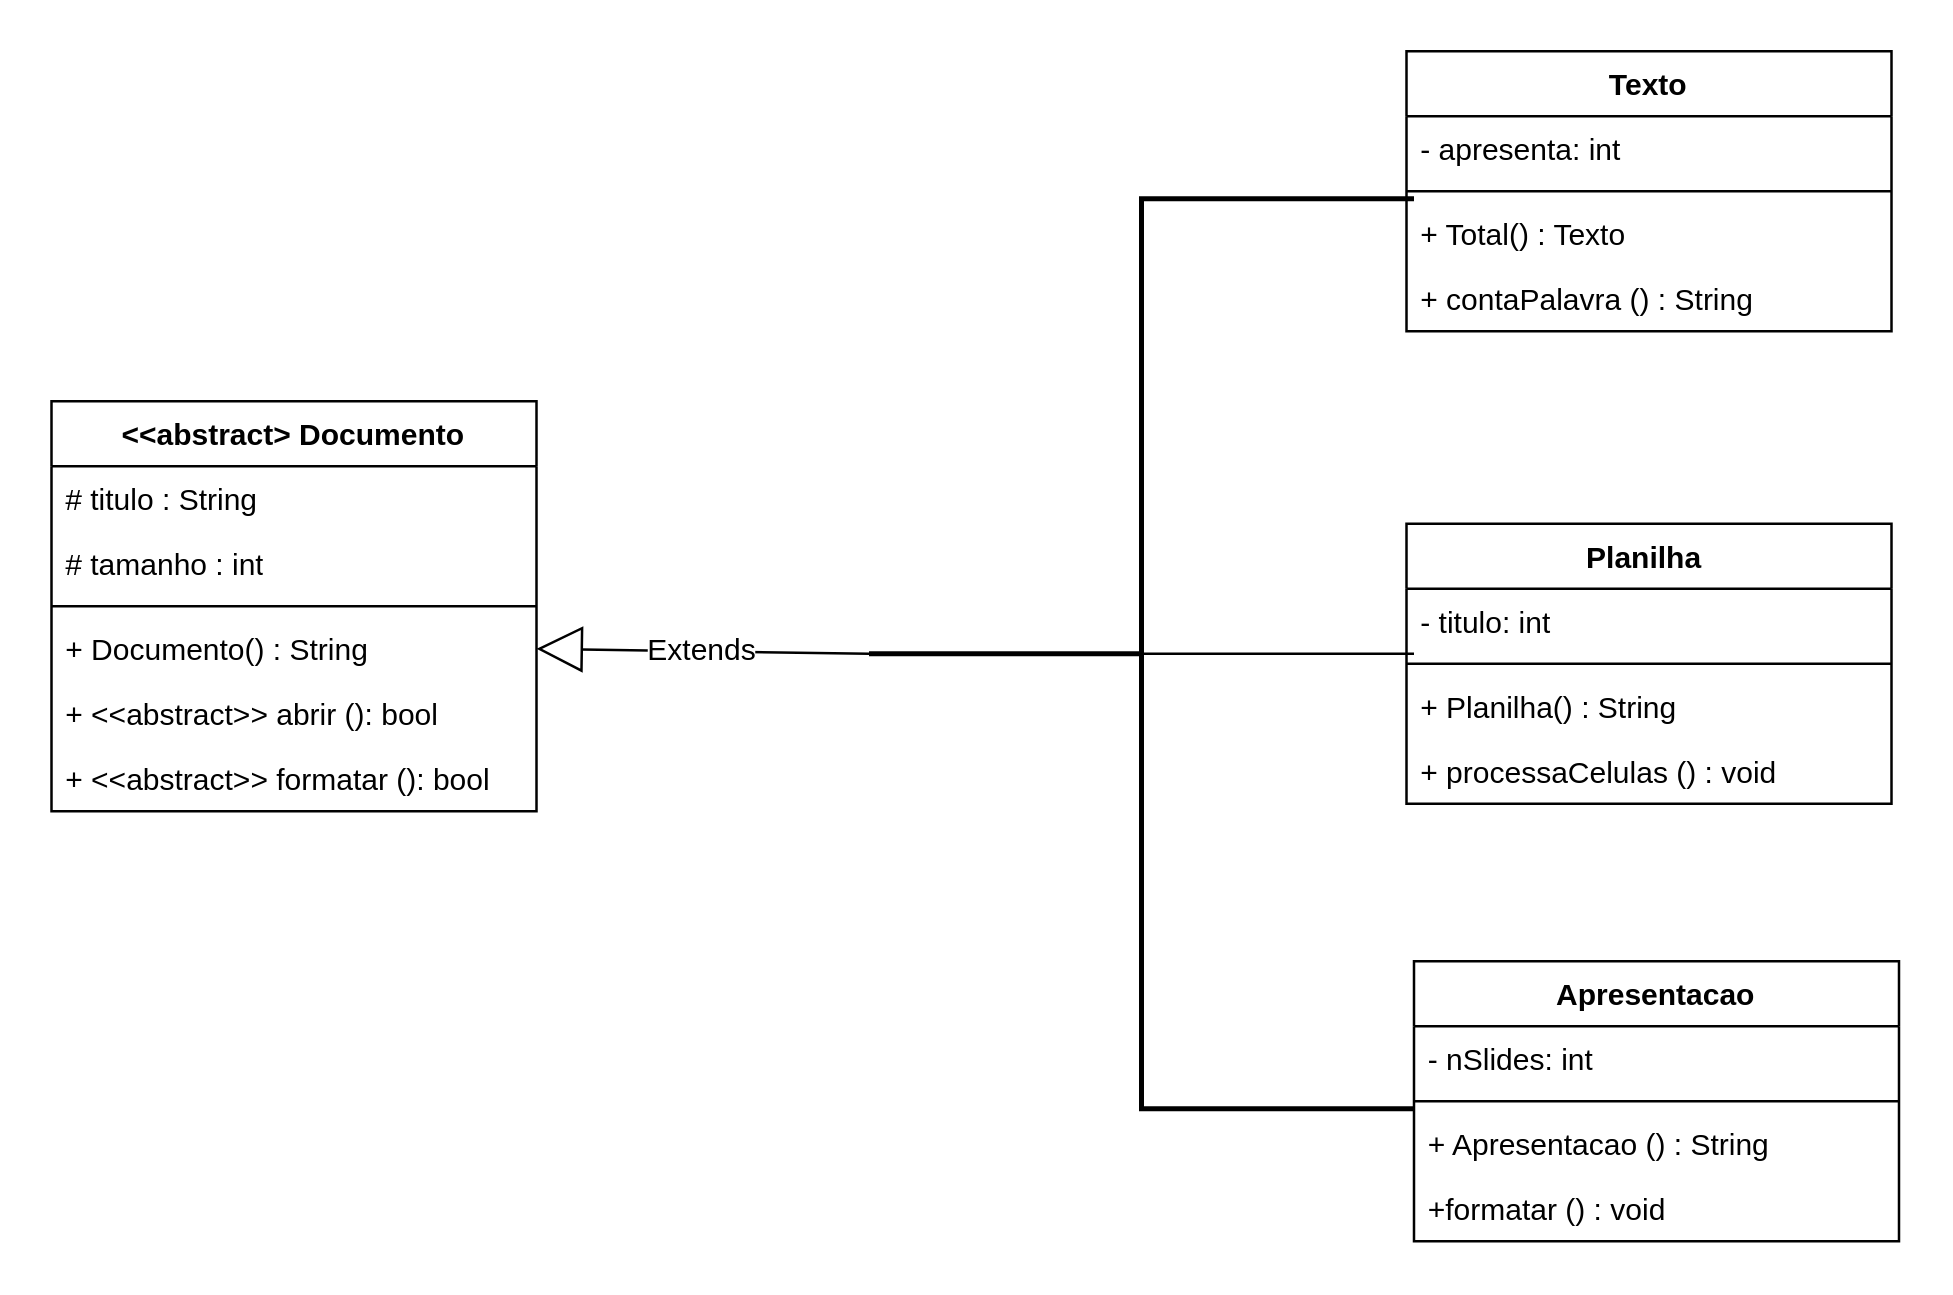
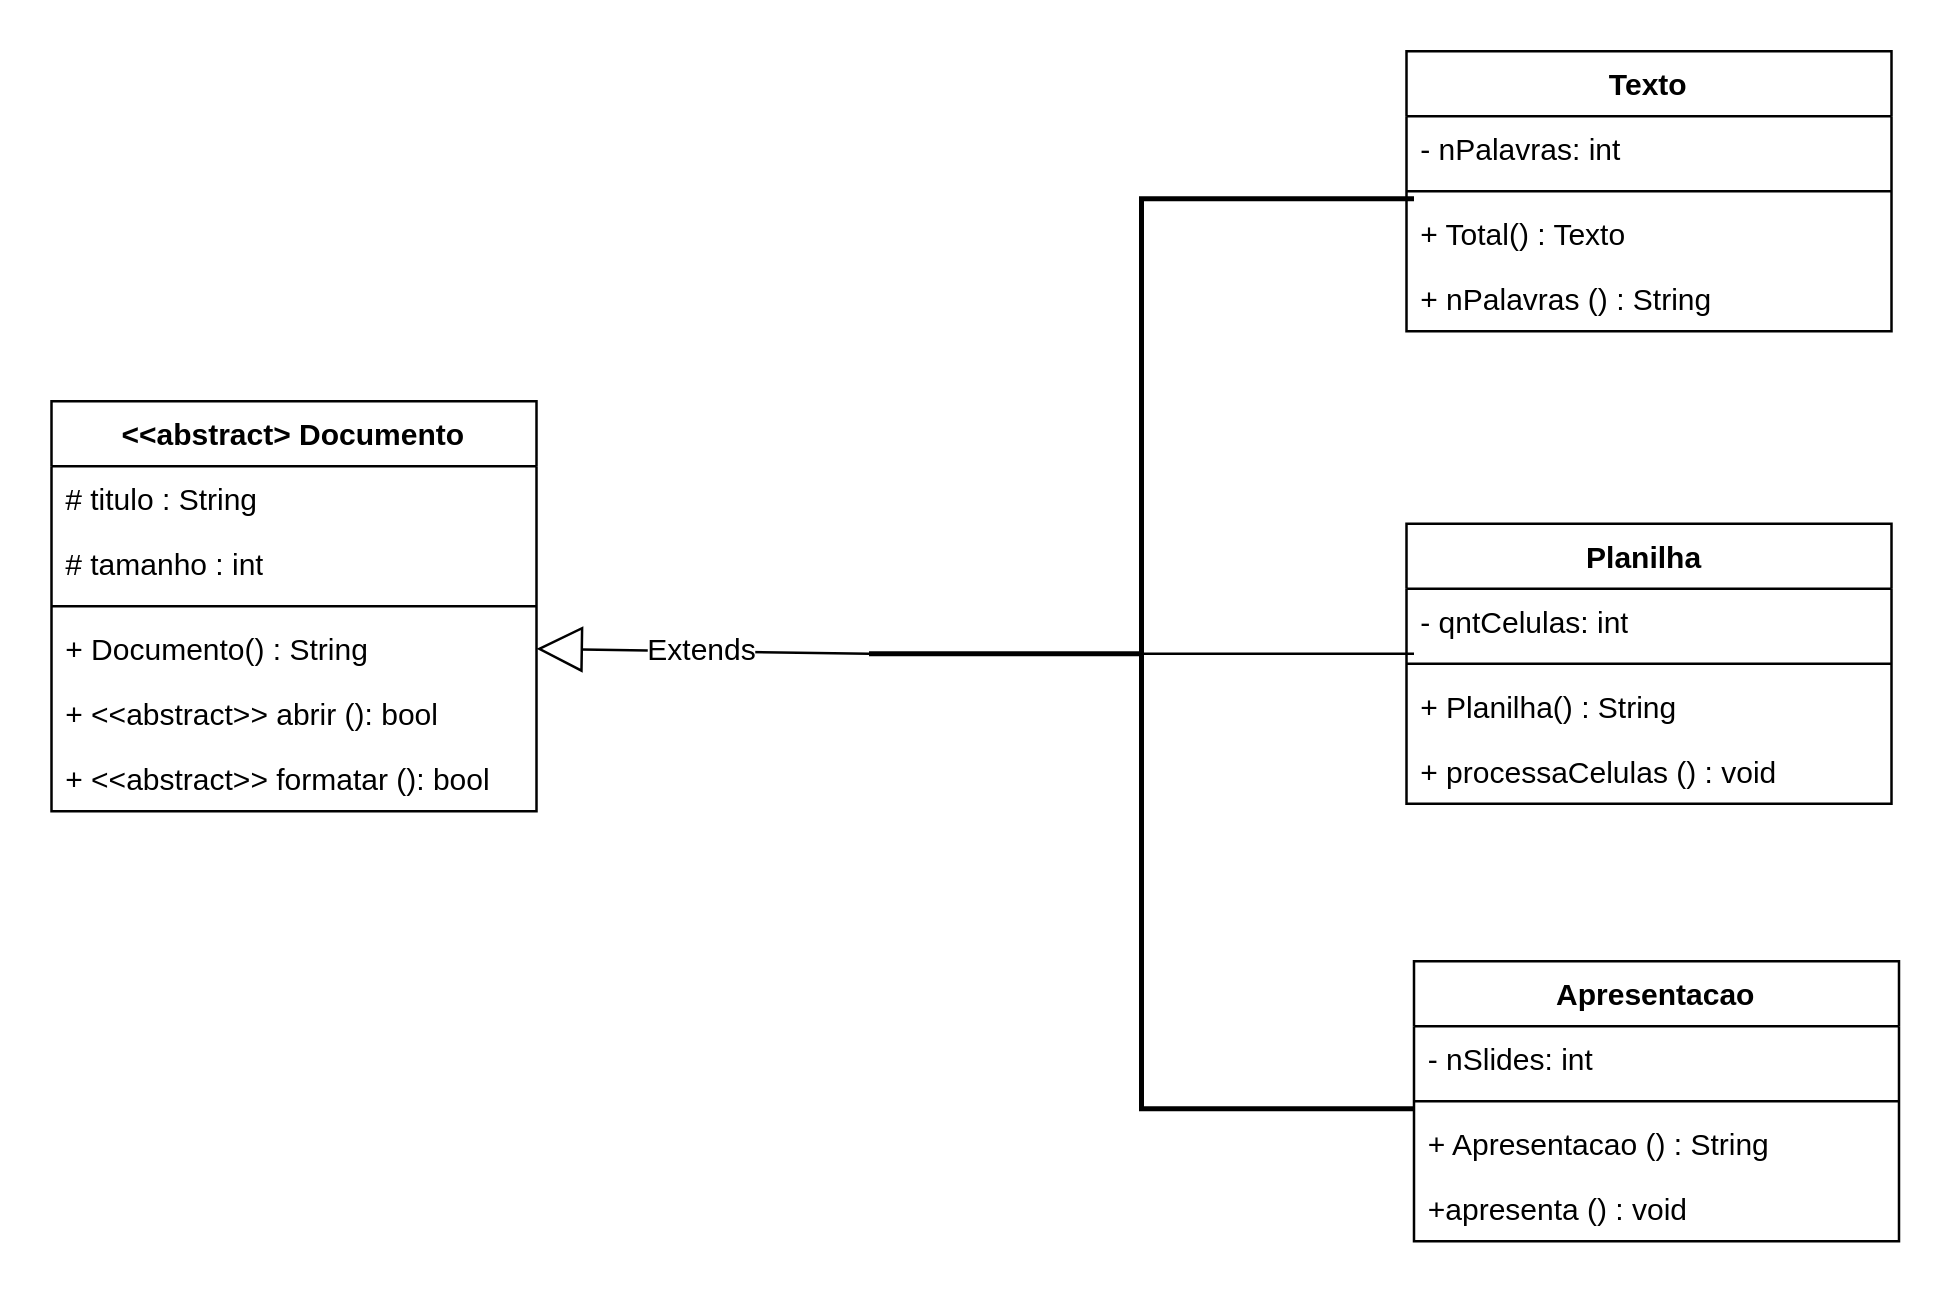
node "- apresenta: int": label "- apresenta: int" -> "- nPalavras: int"
node "+ contaPalavra () : String": label "+ contaPalavra () : String" -> "+ nPalavras () : String"
node "- titulo: int": label "- titulo: int" -> "- qntCelulas: int"
node "+formatar () : void": label "+formatar () : void" -> "+apresenta () : void"
